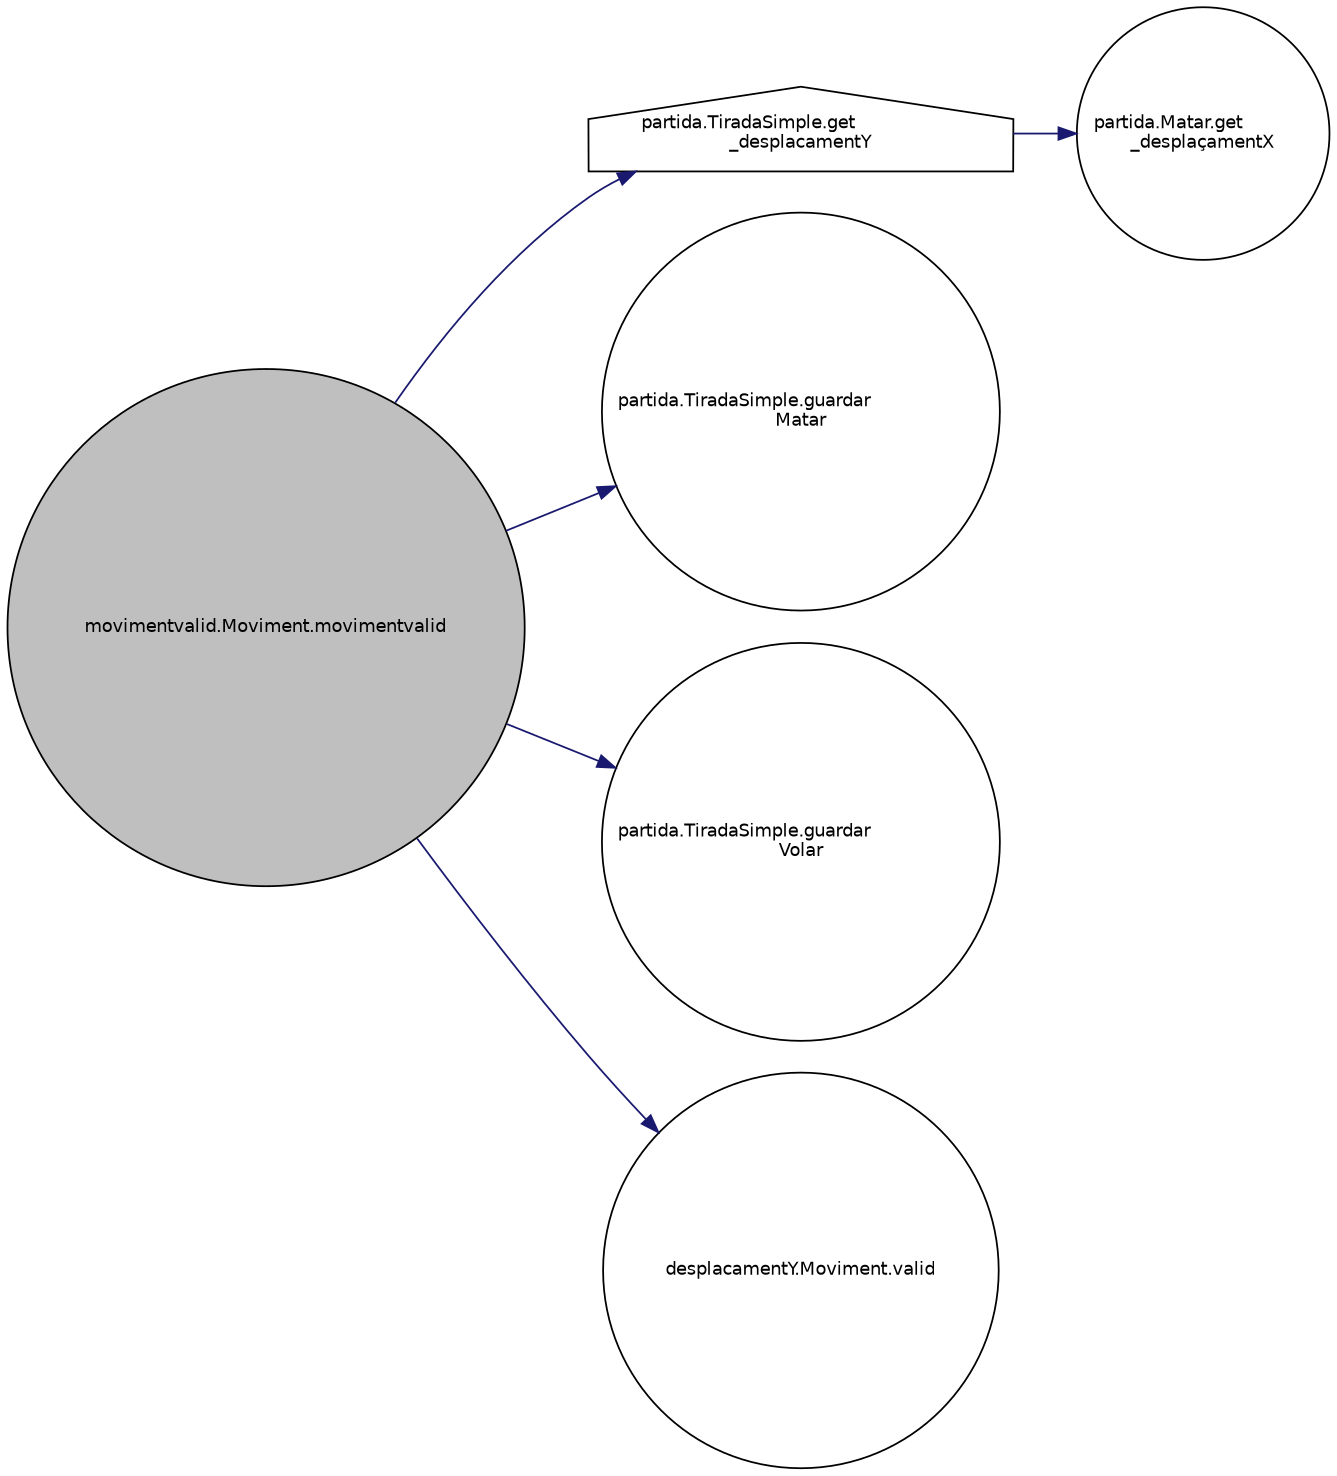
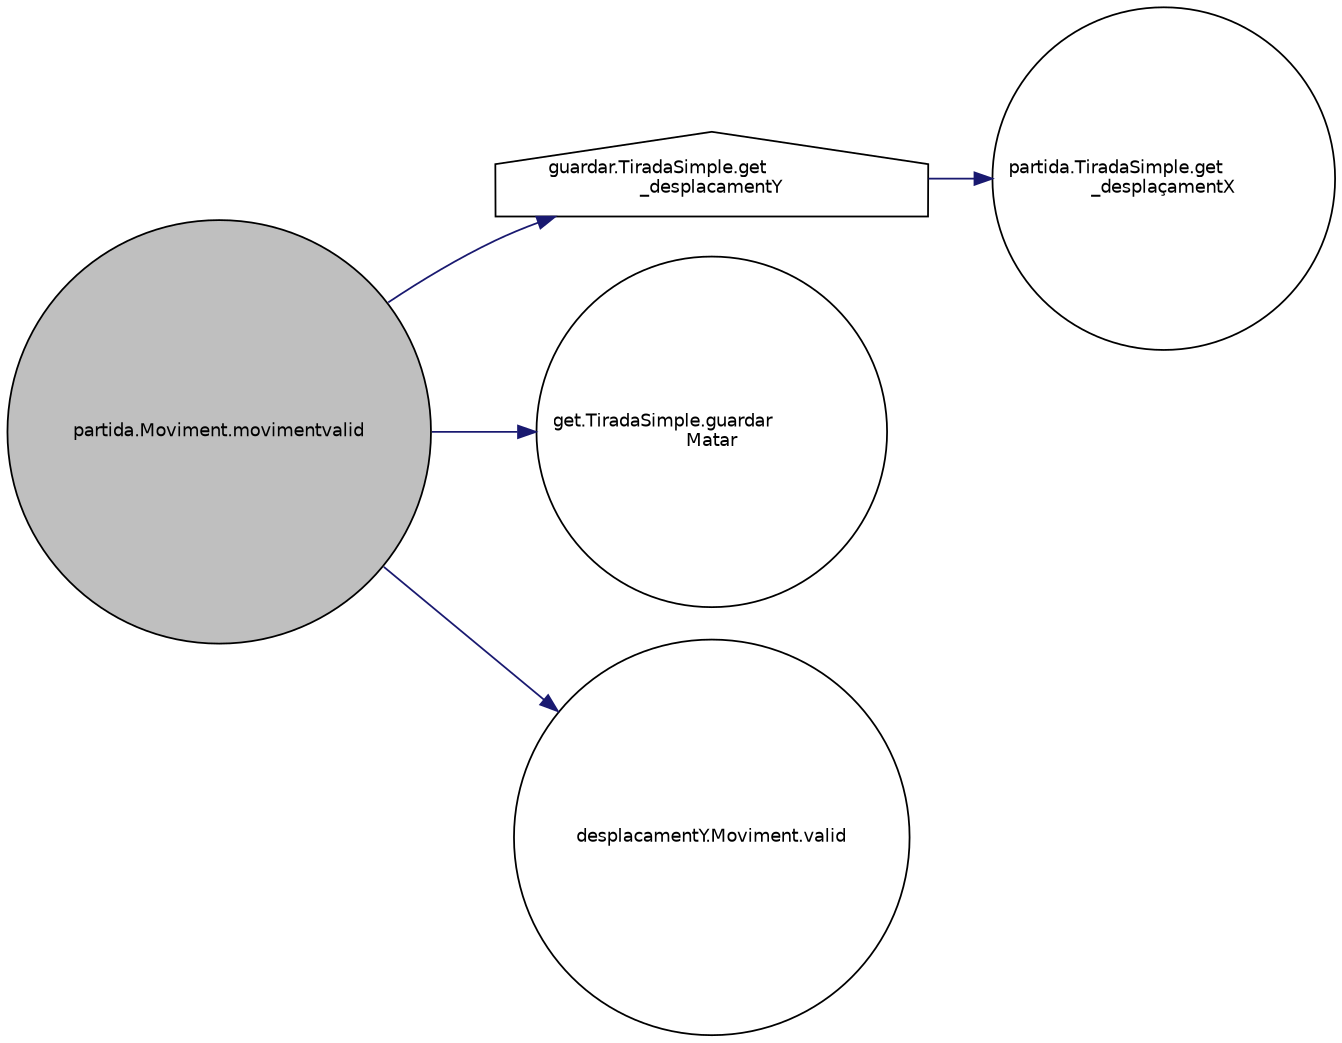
node "partida.TiradaSimple.get _desplacamentY": label "partida.TiradaSimple.get _desplacamentY" -> "guardar.TiradaSimple.get _desplacamentY"
node "partida.Matar.get _desplaçamentX": label "partida.Matar.get _desplaçamentX" -> "partida.TiradaSimple.get _desplaçamentX"
node "partida.TiradaSimple.guardar Matar": label "partida.TiradaSimple.guardar Matar" -> "get.TiradaSimple.guardar Matar"
node "movimentvalid.Moviment.movimentvalid": label "movimentvalid.Moviment.movimentvalid" -> "partida.Moviment.movimentvalid"
node "partida.TiradaSimple.guardar Volar": removed
